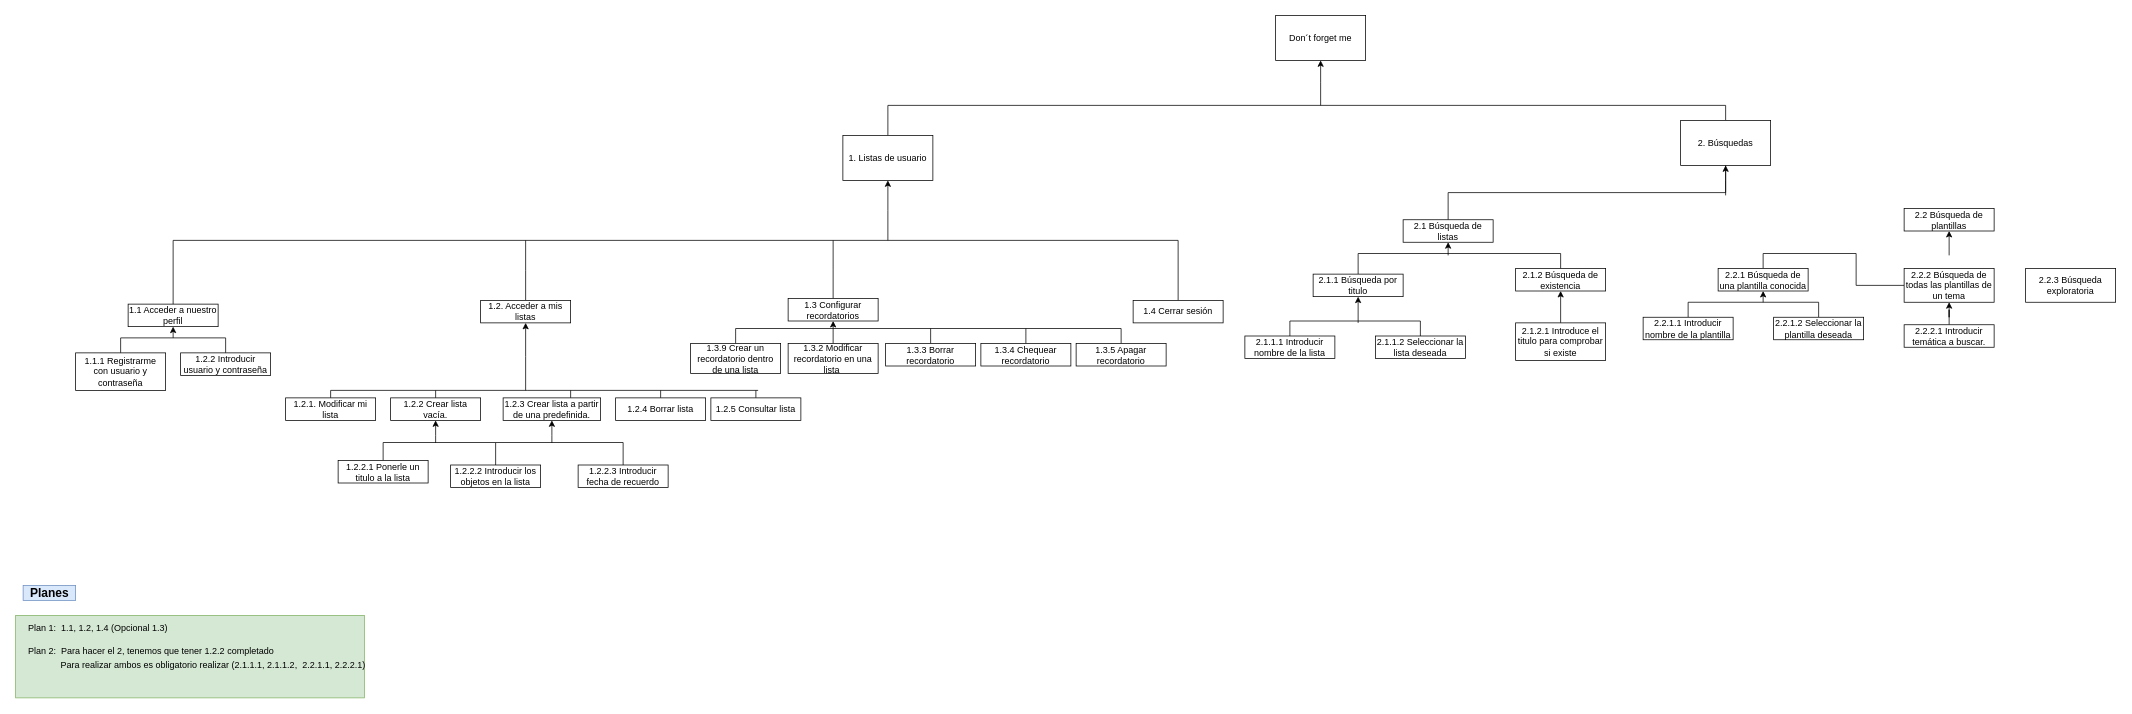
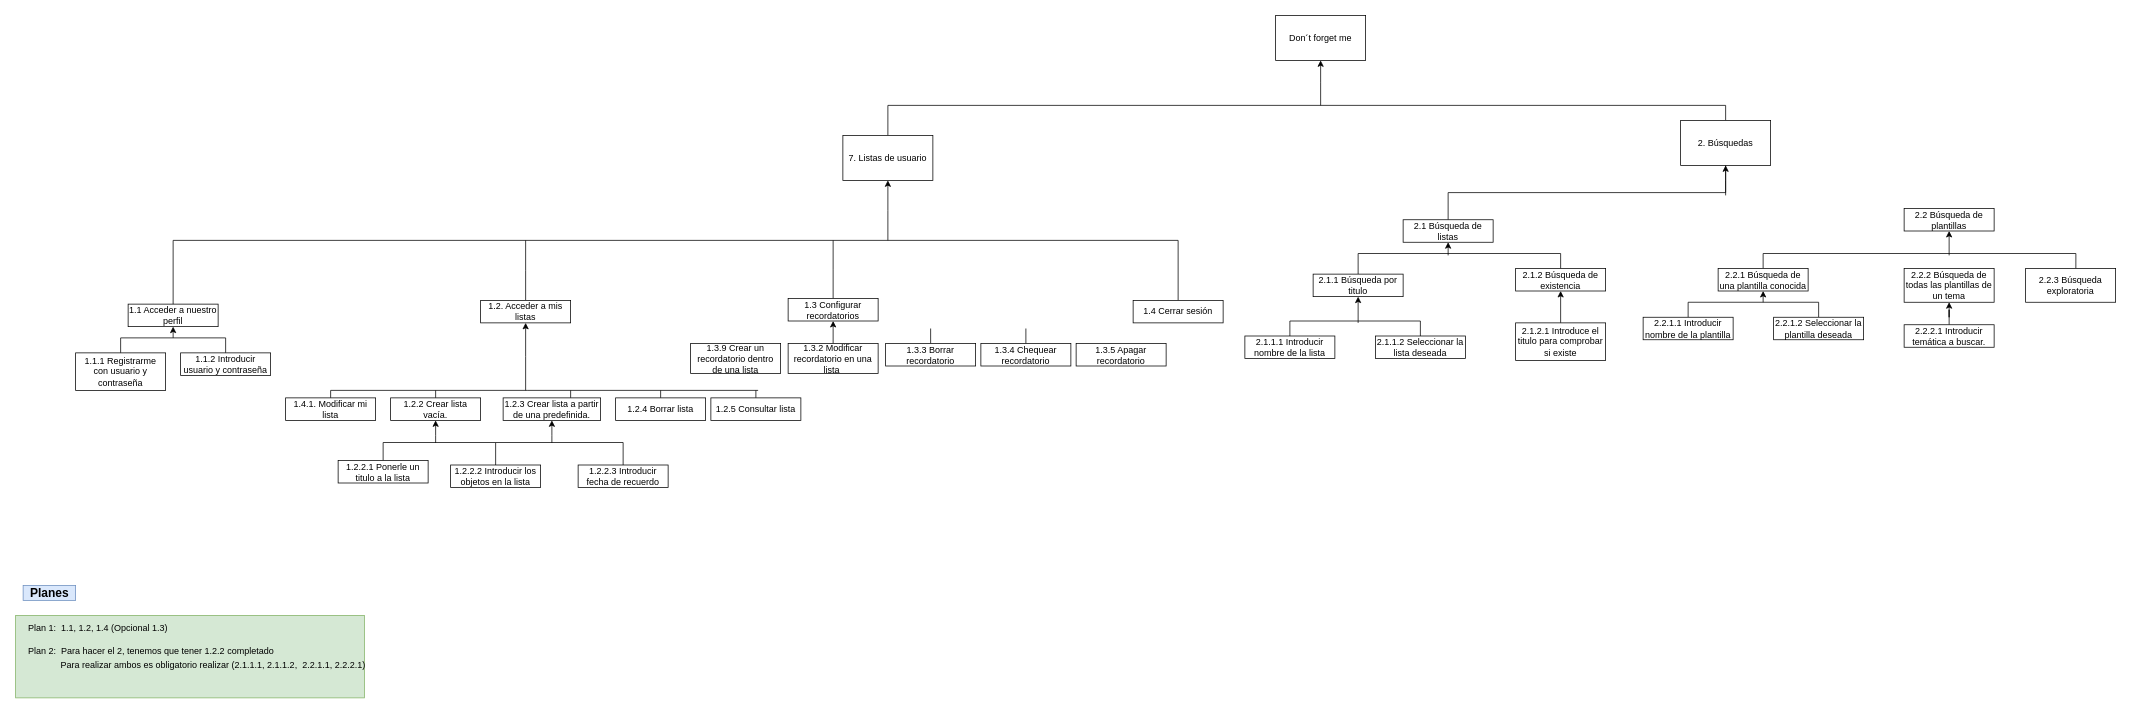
node "1. Listas de usuario": label "1. Listas de usuario" -> "7. Listas de usuario"
edge "2.2.1 Búsqueda de una plantilla conocida" -- "2.2.2 Búsqueda de todas las plantillas de un tema": now "2.2.1 Búsqueda de una plantilla conocida" -- "2.2.3 Búsqueda exploratoria"
edge "1.3.5 Apagar recordatorio" -- "1.3.9 Crear un recordatorio dentro de una lista": removed
node "1.2.2 Introducir usuario y contraseña": label "1.2.2 Introducir usuario y contraseña" -> "1.1.2 Introducir usuario y contraseña"
node "1.2.1. Modificar mi lista": label "1.2.1. Modificar mi lista" -> "1.4.1. Modificar mi lista"
